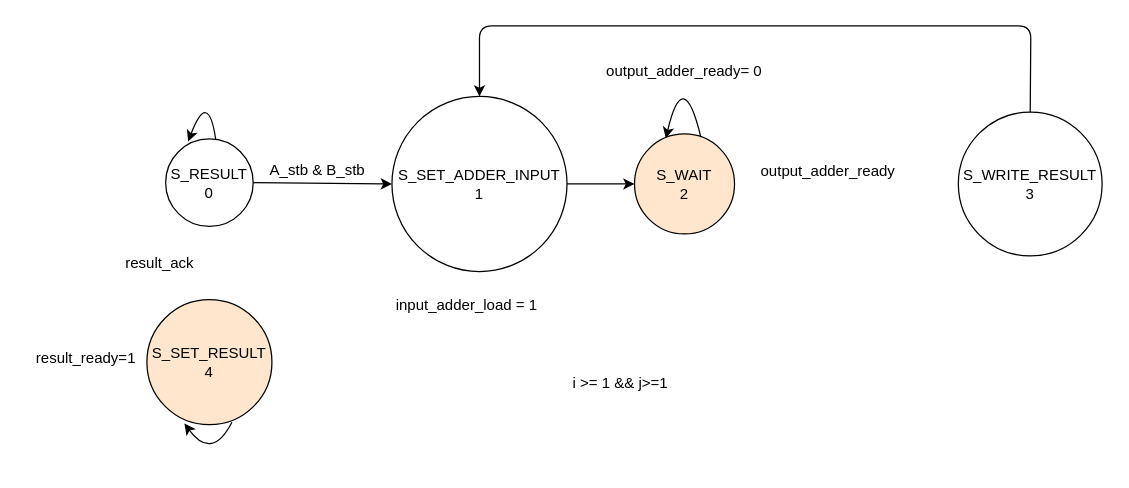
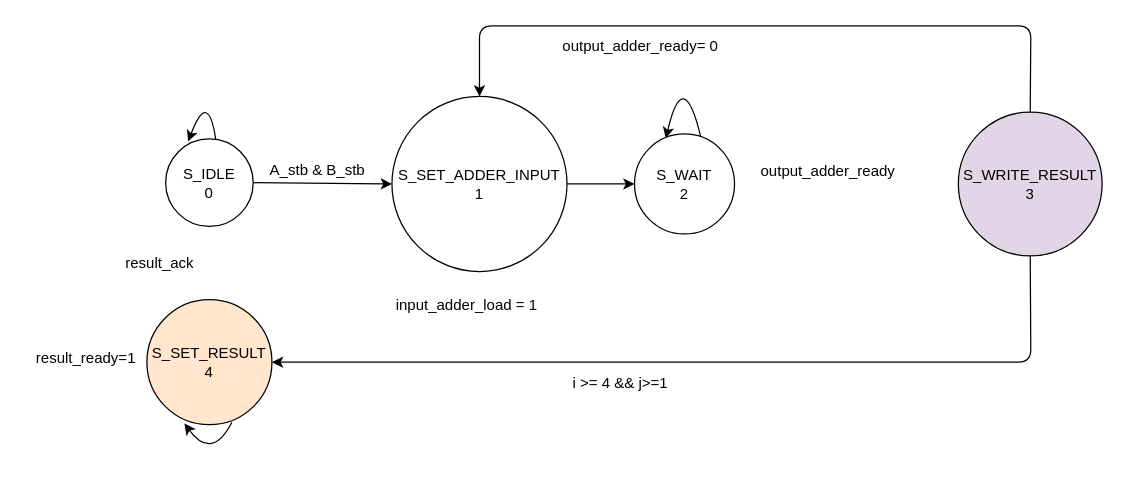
node "output_adder_ready= 0": moved (684, 71) -> (641, 46)
node "S_RESULT 0": label "S_RESULT 0" -> "S_IDLE 0"
node "S_WAIT 2": fillcolor #ffe6cc -> #ffffff
node "S_WRITE_RESULT 3": fillcolor #ffffff -> #e1d5e7
edge "S_WRITE_RESULT 3" -> "S_SET_RESULT 4": added
node "i >= 1 && j>=1": label "i >= 1 && j>=1" -> "i >= 4 && j>=1"
